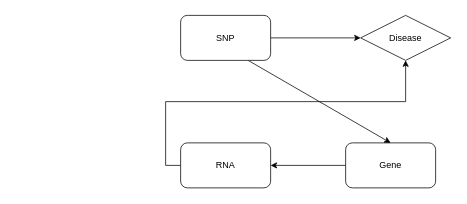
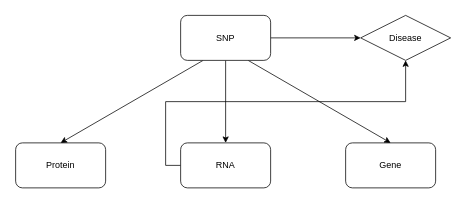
edge "SNP" -> "RNA": added
edge "SNP" -> "Protein": added
node "Protein": added
edge "Gene" -> "RNA": removed
